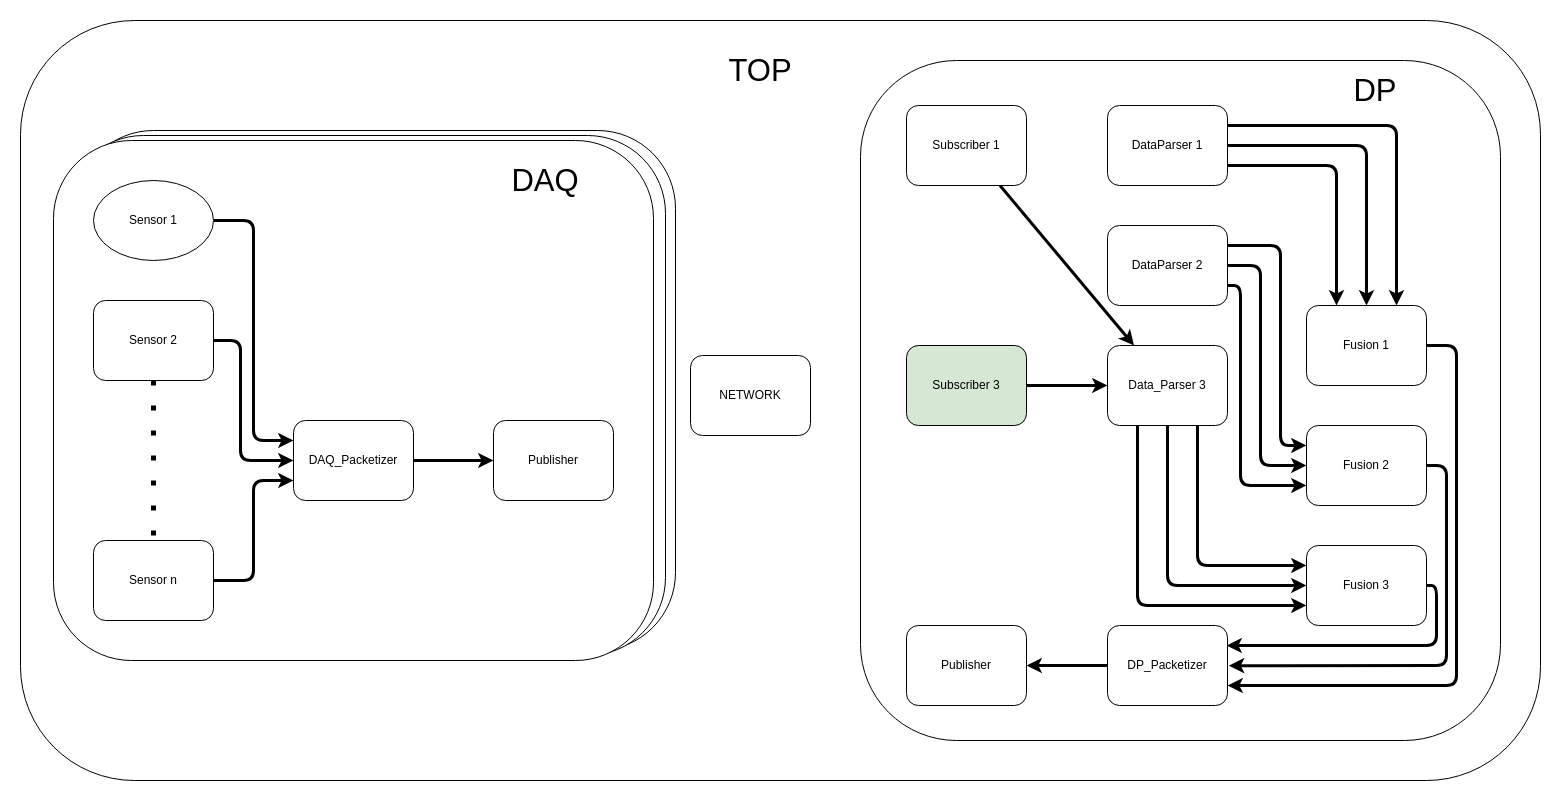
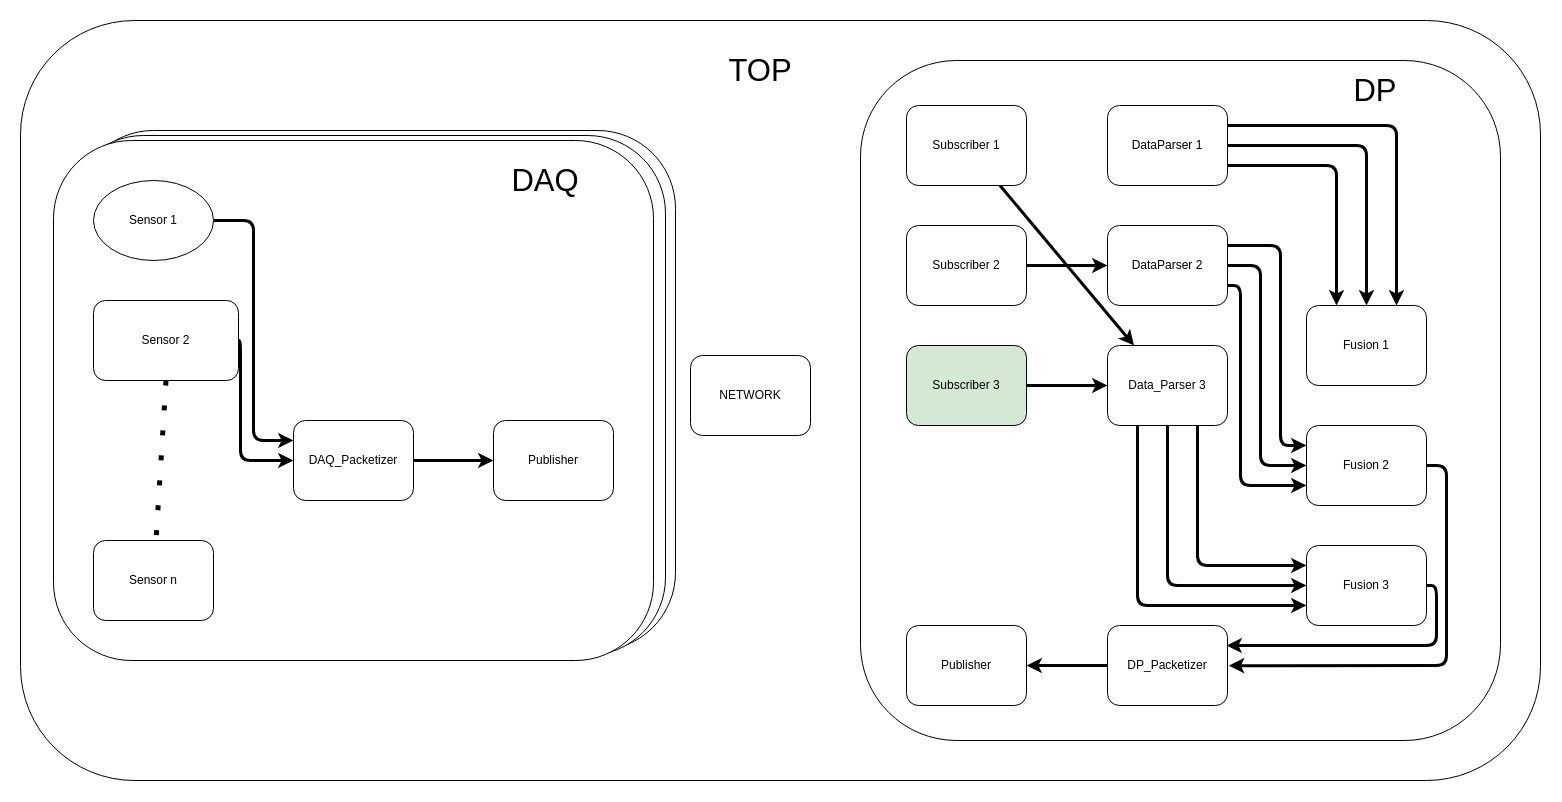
node "Subscriber 2": added
edge "Subscriber 2" -> "DataParser 2": added
node "Sensor 2": size 120x80 -> 145x80
edge "Sensor n" -> "DAQ_Packetizer": removed
edge "Fusion 1" -> "DP_Packetizer": removed
